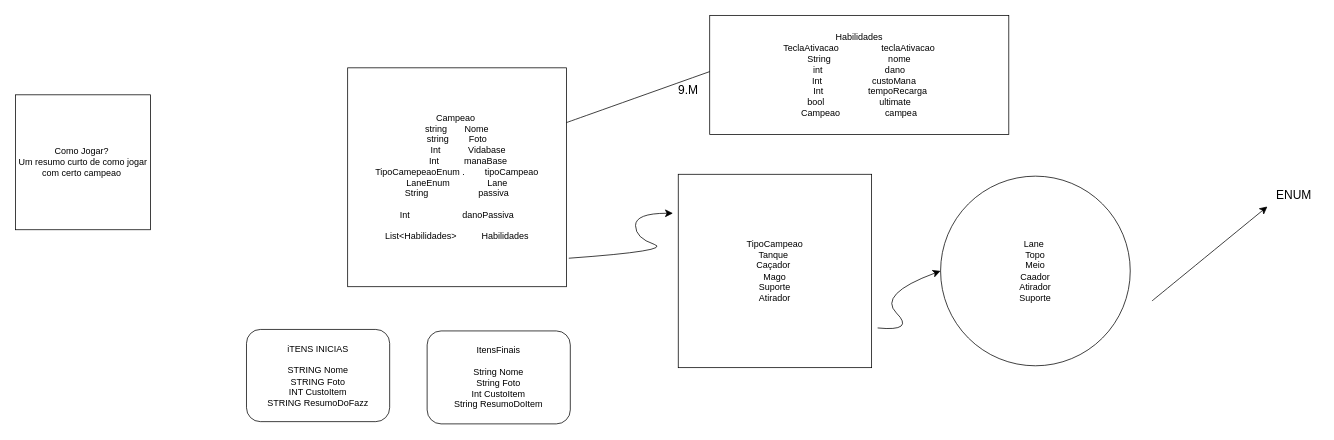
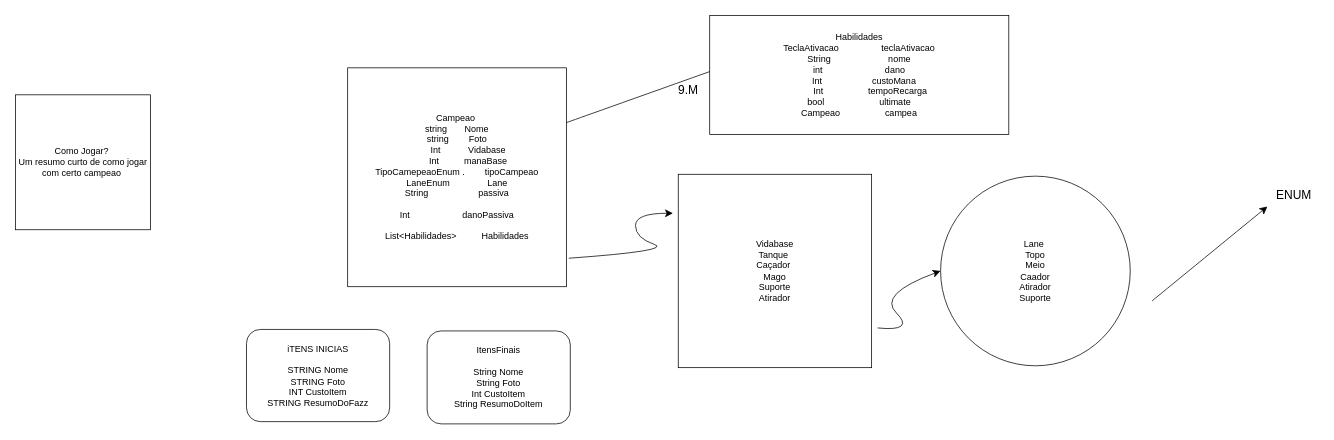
node "TipoCampeao Tanque Caçador Mago Suporte Atirador": label "TipoCampeao Tanque Caçador Mago Suporte Atirador" -> "Vidabase Tanque Caçador Mago Suporte Atirador"
